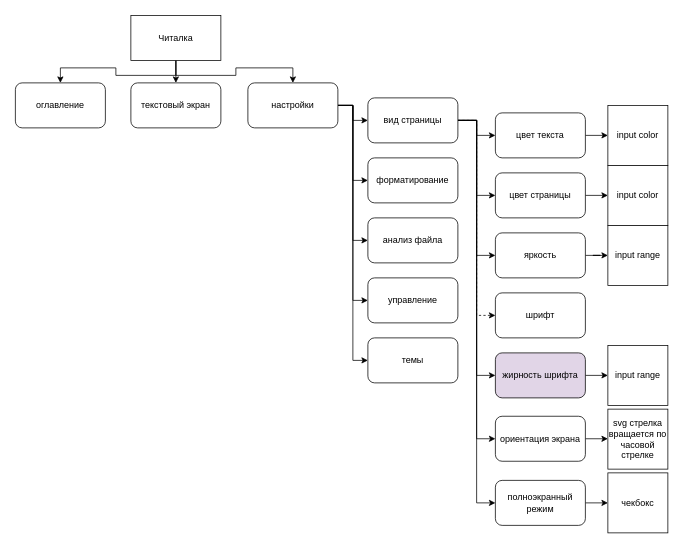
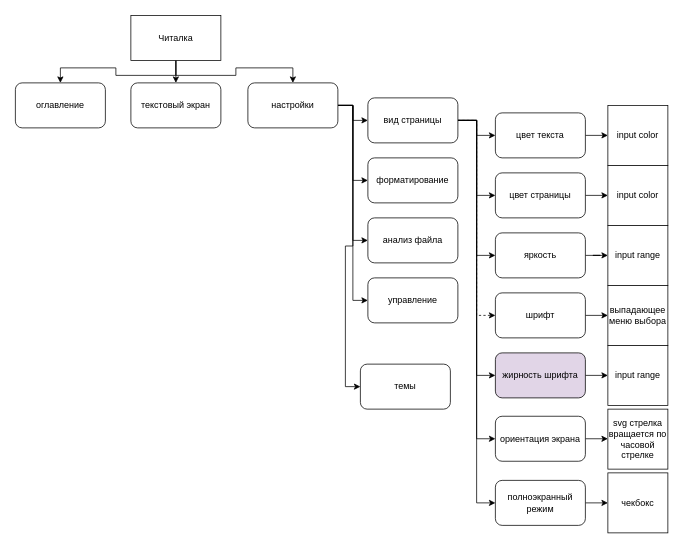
edge "шрифт" -> "выпадающее меню выбора": added
node "выпадающее меню выбора": added
node "темы": moved (413, 360) -> (405, 387)
